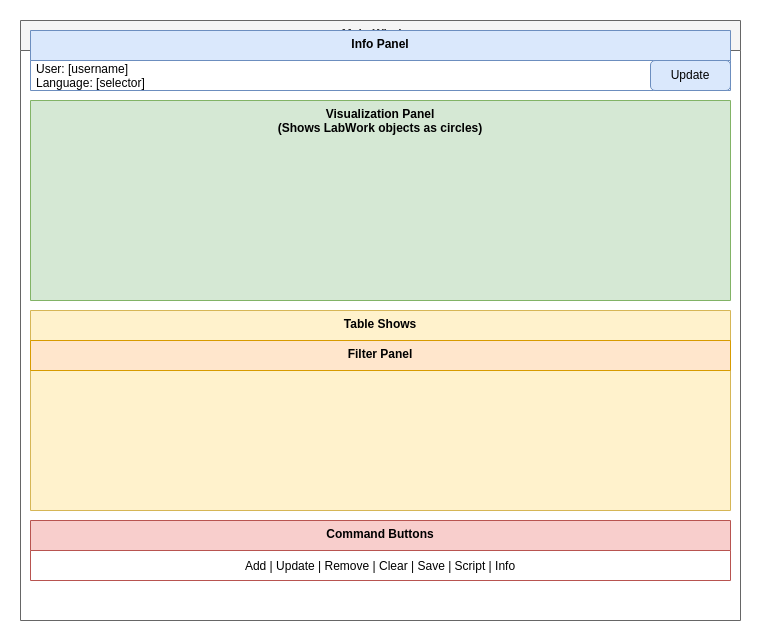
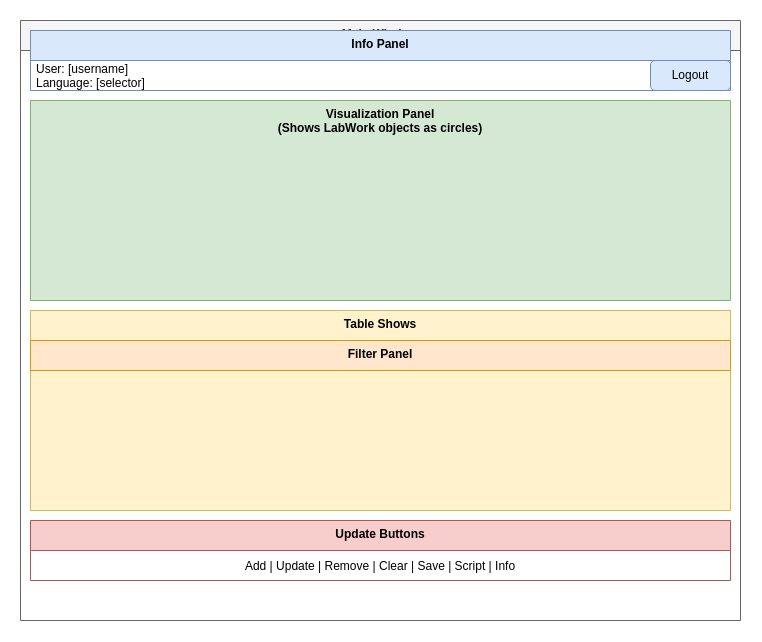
node "Update": label "Update" -> "Logout"
node "Command Buttons": label "Command Buttons" -> "Update Buttons"
